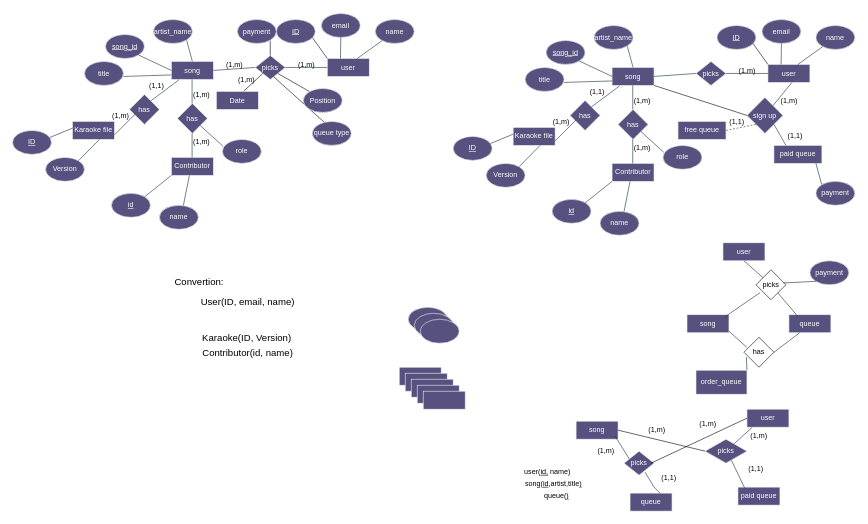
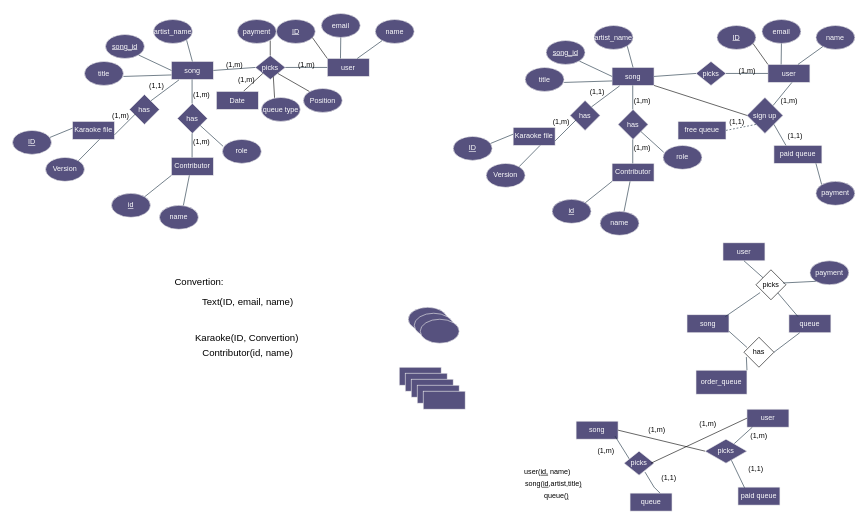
node "queue type": moved (332, 134) -> (281, 110)
node "User(ID, email, name)": label "User(ID, email, name)" -> "Text(ID, email, name)"
node "Karaoke(ID, Version)": label "Karaoke(ID, Version)" -> "Karaoke(ID, Convertion)"
